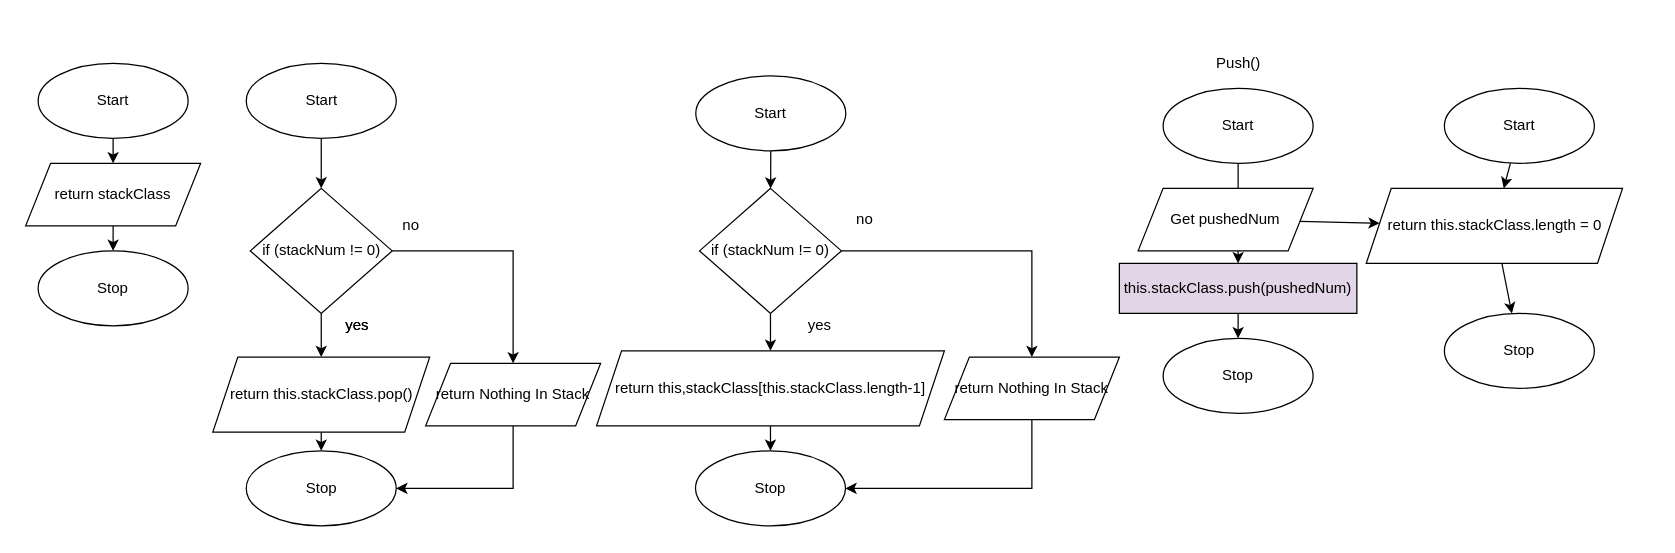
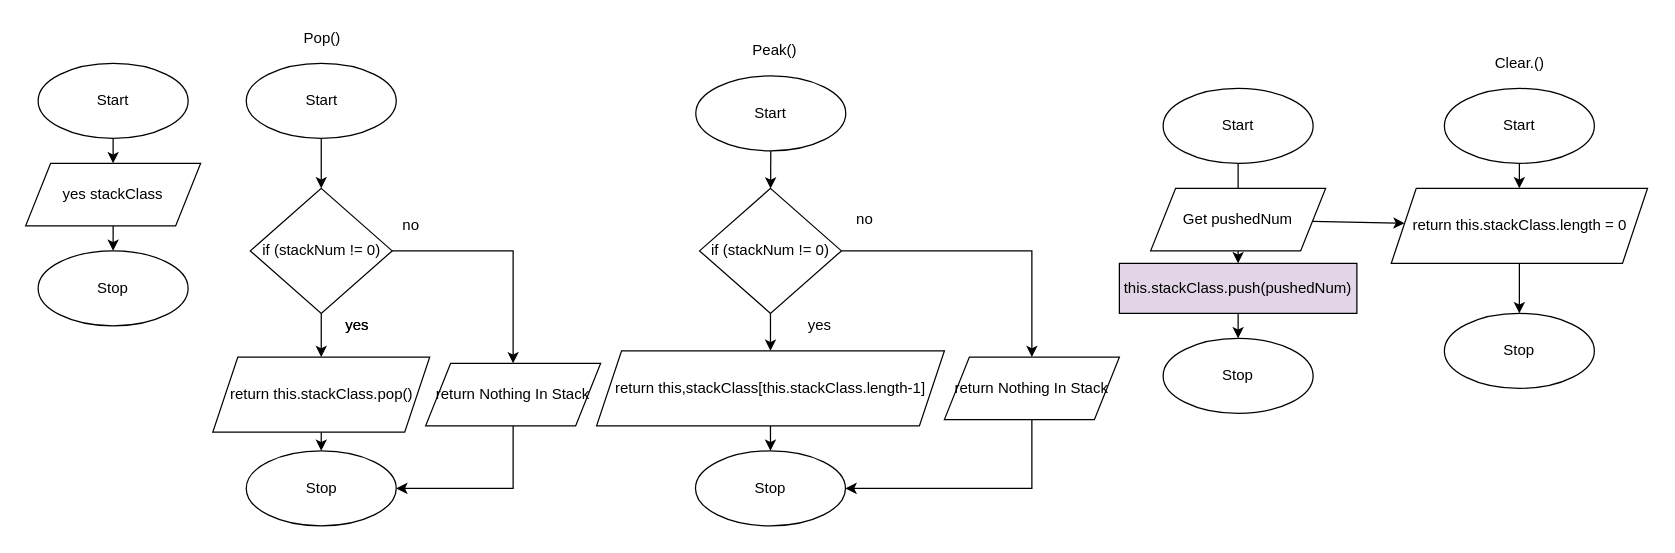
node "Pop()": added
node "Peak()": added
node "Push()": removed
node "Clear.()": added
node "return stackClass": label "return stackClass" -> "yes stackClass"
node "Get pushedNum": moved (1226, 219) -> (1238, 219)
node "return this.stackClass.length = 0": moved (1494, 226) -> (1519, 226)
